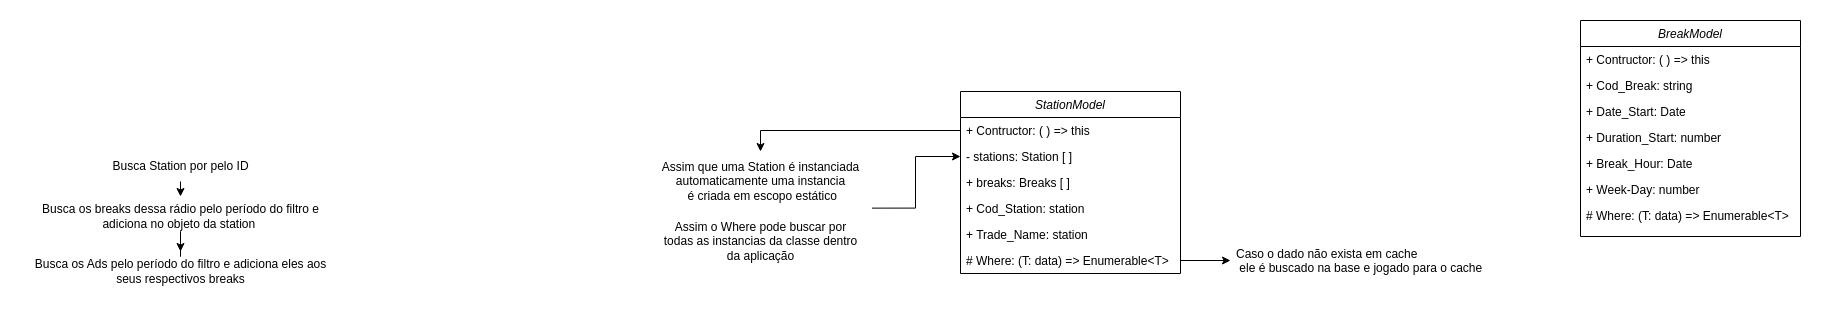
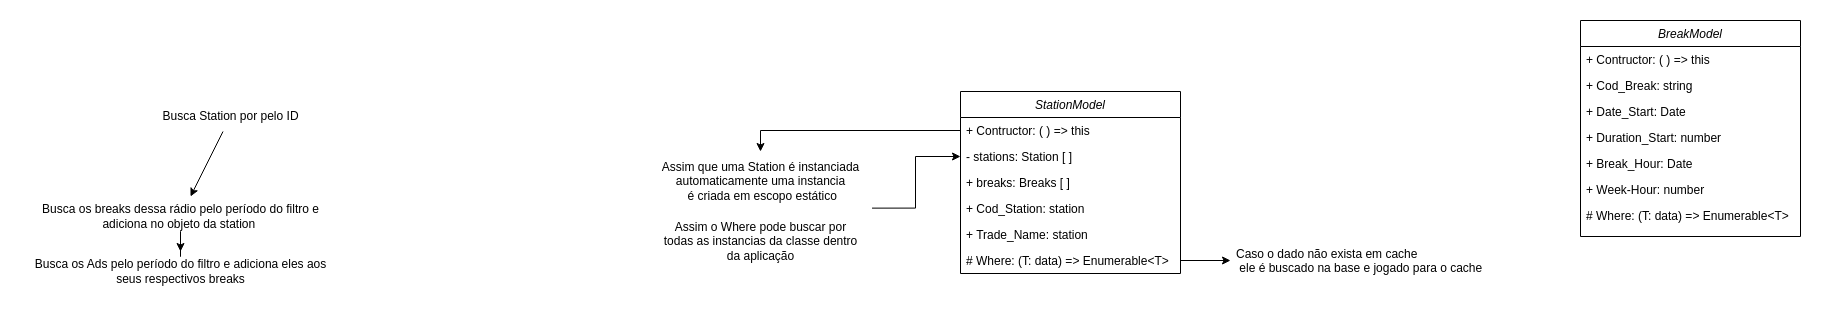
node "Busca Station por pelo ID": moved (181, 167) -> (231, 117)
node "+ Week-Day: number": label "+ Week-Day: number" -> "+ Week-Hour: number"
